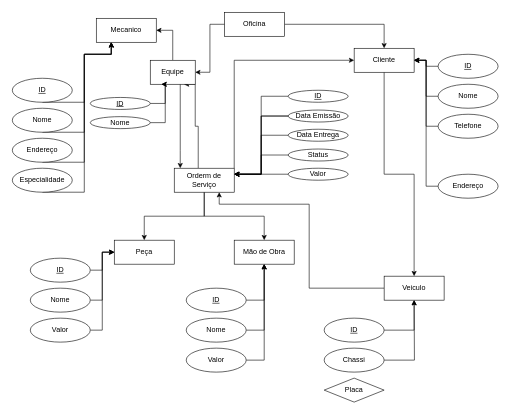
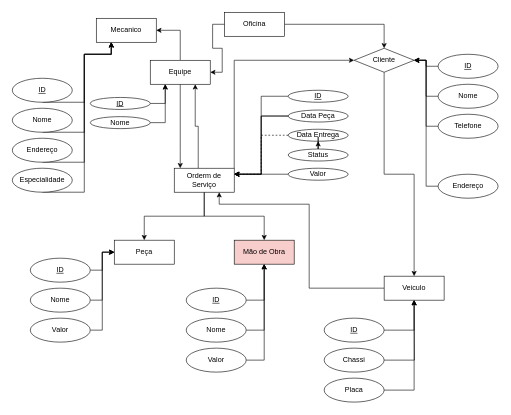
node "Cliente": shape rectangle -> diamond
node "Equipe": size 45x24 -> 60x24
node "Data Emissão": label "Data Emissão" -> "Data Peça"
edge "Data Entrega" -> "Orderm de Serviço": style solid -> dashed
edge "Status" -> "Orderm de Serviço": now "Status" -> "Data Entrega"
node "Mão de Obra": fillcolor #ffffff -> #f8cecc
node "Placa": shape diamond -> ellipse
edge "Placa" -> "Veiculo": added
